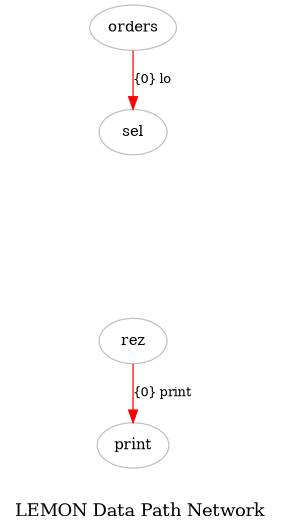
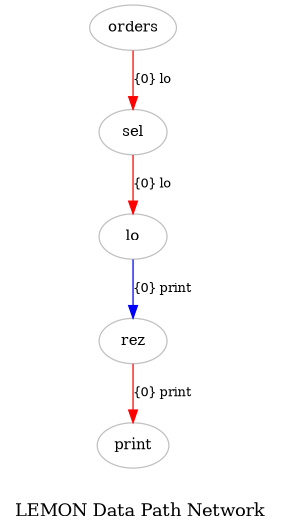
node "lo": added
